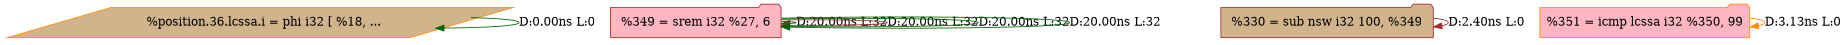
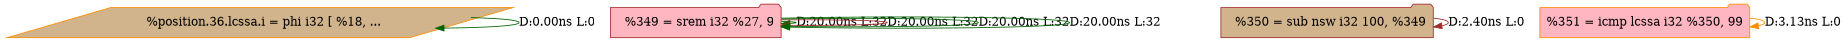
node "%349 = srem i32 %27, 6": label "%349 = srem i32 %27, 6" -> "%349 = srem i32 %27, 9"
node "%330 = sub nsw i32 100, %349": label "%330 = sub nsw i32 100, %349" -> "%350 = sub nsw i32 100, %349"
